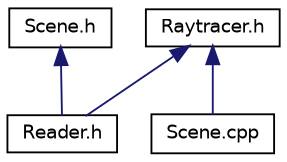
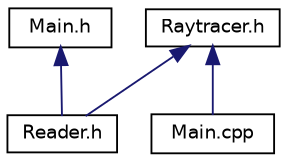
node "Scene.h": label "Scene.h" -> "Main.h"
node "Scene.cpp": label "Scene.cpp" -> "Main.cpp"
